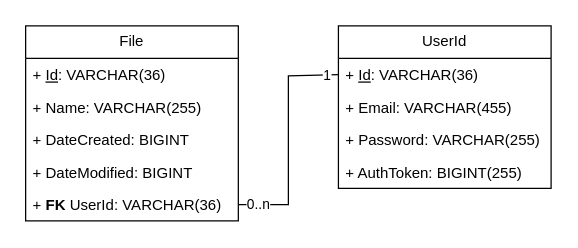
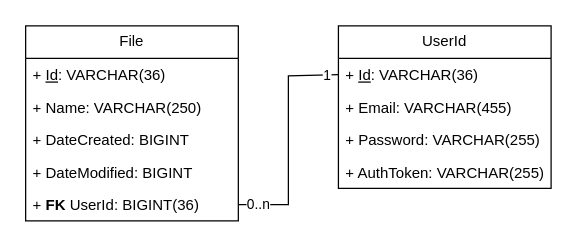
node "+ Name: VARCHAR(255)": label "+ Name: VARCHAR(255)" -> "+ Name: VARCHAR(250)"
node "+ AuthToken: BIGINT(255)": label "+ AuthToken: BIGINT(255)" -> "+ AuthToken: VARCHAR(255)"
node "+ FK UserId: VARCHAR(36)": label "+ FK UserId: VARCHAR(36)" -> "+ FK UserId: BIGINT(36)"
